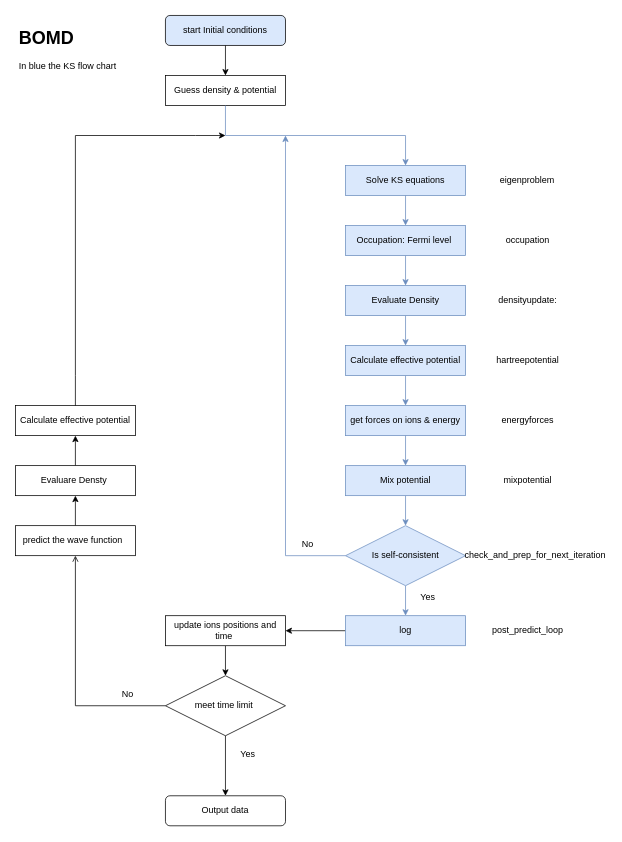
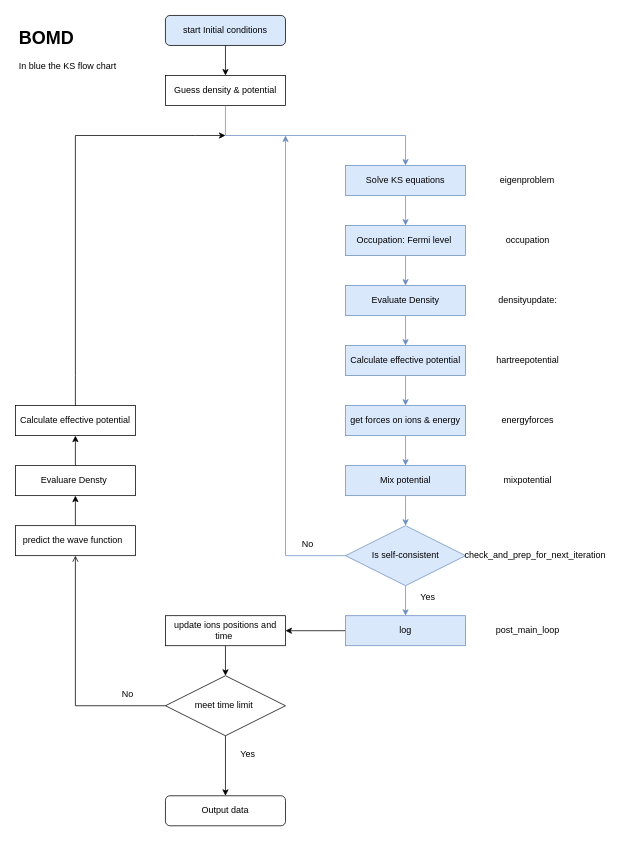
node "post_predict_loop": label "post_predict_loop" -> "post_main_loop"
